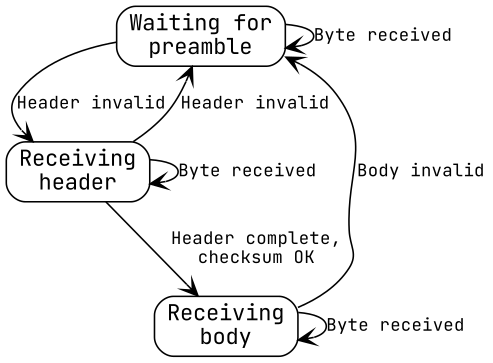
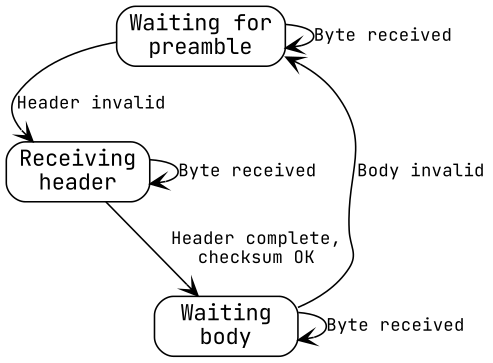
edge "Receiving header" -> "Waiting for preamble": removed, label "Header invalid"
node "Receiving body": label "Receiving body" -> "Waiting body"
